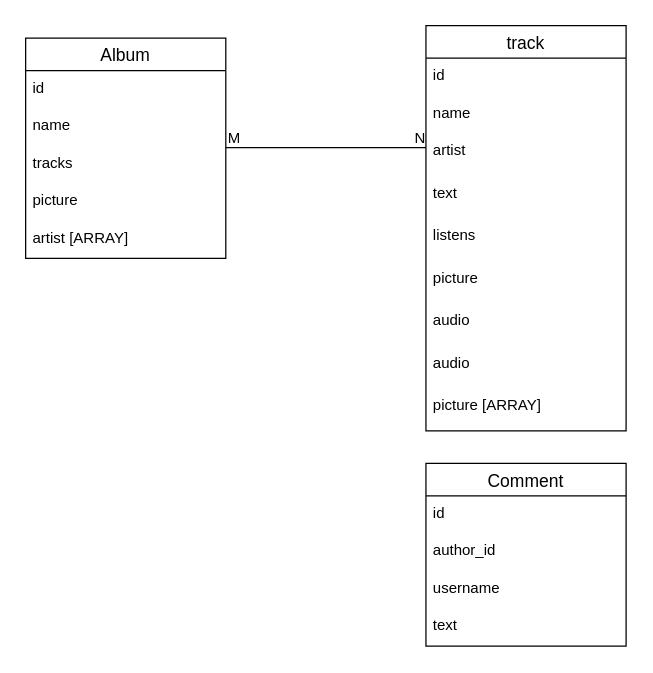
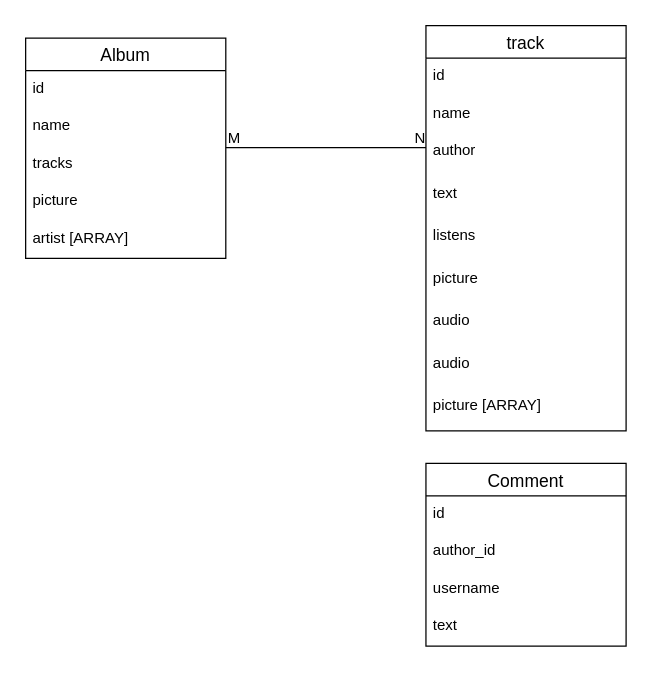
node "artist": label "artist" -> "author"
